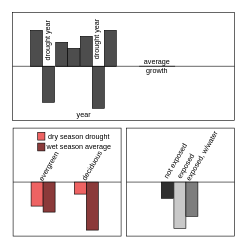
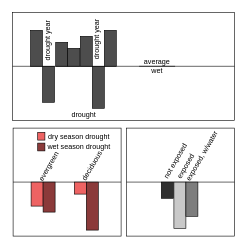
node "average growth": label "average growth" -> "average wet"
node "year": label "year" -> "drought"
node "wet season average": label "wet season average" -> "wet season drought"
